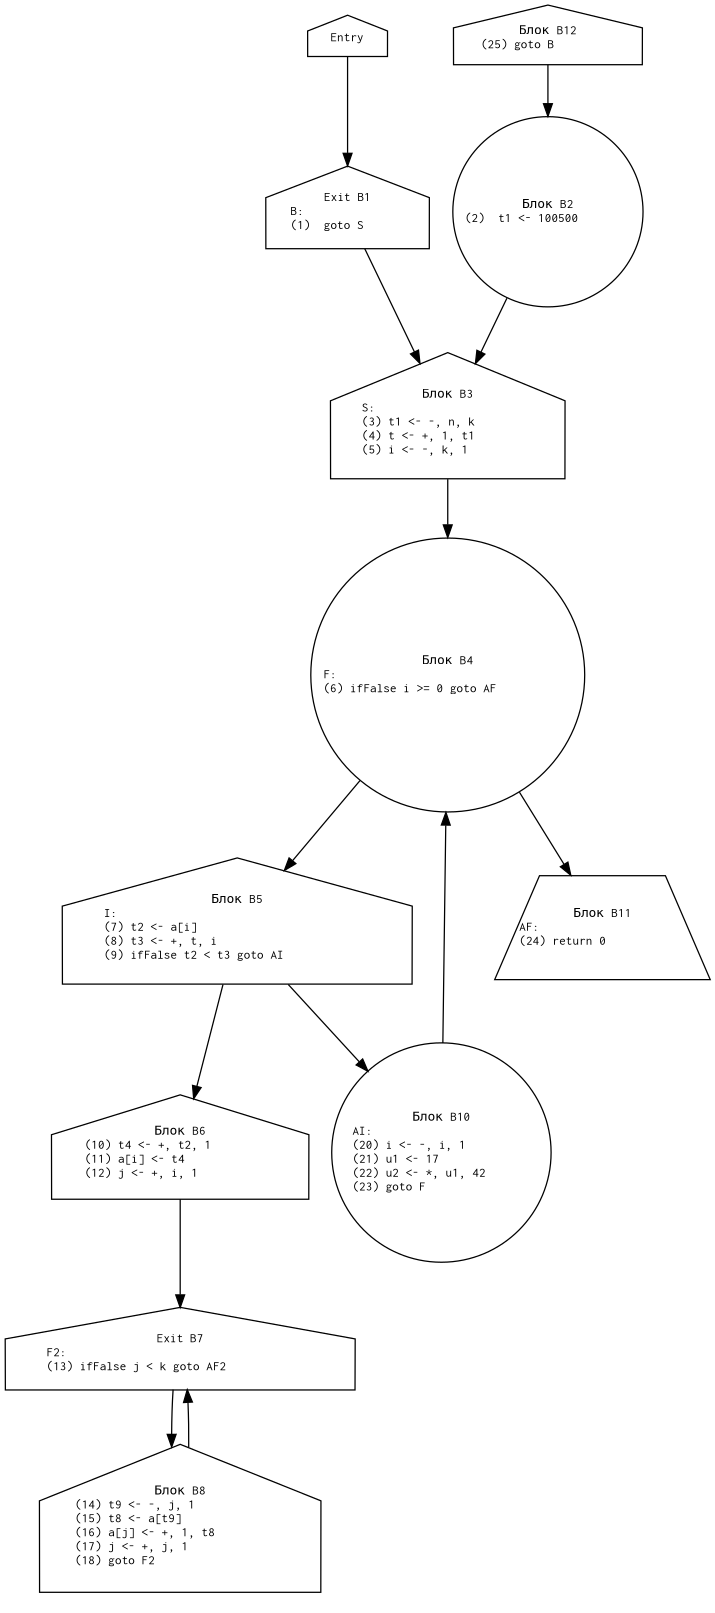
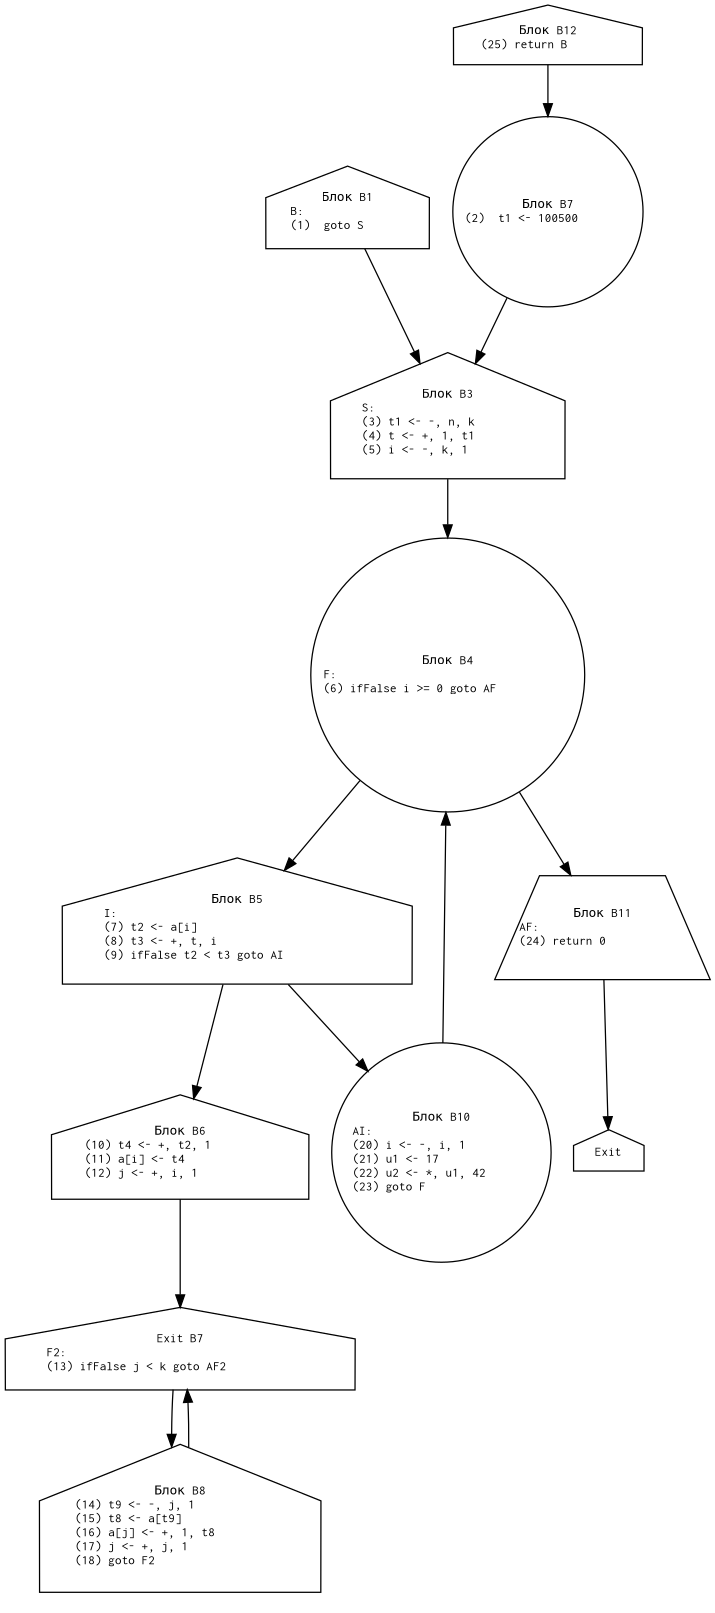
node "Entry": removed
node "Блок B12 (25) goto B": label "Блок B12 (25) goto B" -> "Блок B12 (25) return B"
node "Exit B1 B: (1)  goto S": label "Exit B1 B: (1)  goto S" -> "Блок B1 B: (1)  goto S"
node "Блок B2 (2)  t1 <- 100500": label "Блок B2 (2)  t1 <- 100500" -> "Блок B7 (2)  t1 <- 100500"
node "Exit": added
